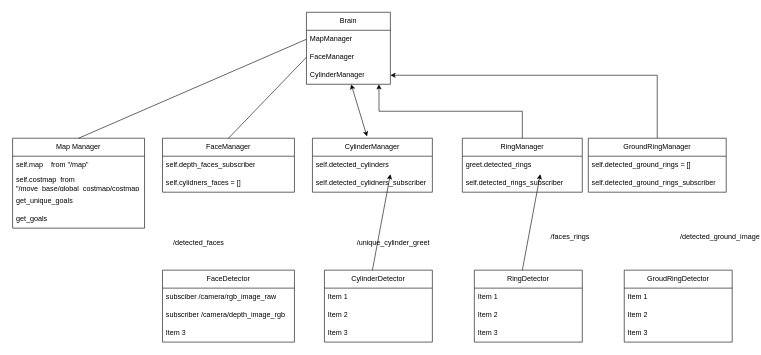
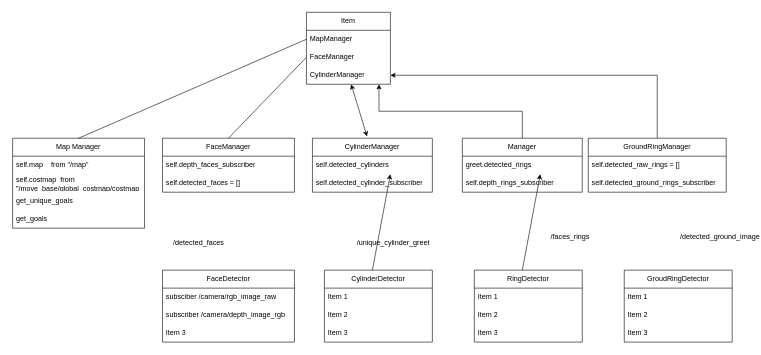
node "Brain": label "Brain" -> "Item"
node "RingManager": label "RingManager" -> "Manager"
node "self.detected_ground_rings = []": label "self.detected_ground_rings = []" -> "self.detected_raw_rings = []"
node "self.cylidners_faces = []": label "self.cylidners_faces = []" -> "self.detected_faces = []"
node "self.detected_cylidners_subscriber": label "self.detected_cylidners_subscriber" -> "self.detected_cylinder_subscriber"
node "self.detected_rings_subscriber": label "self.detected_rings_subscriber" -> "self.depth_rings_subscriber"
